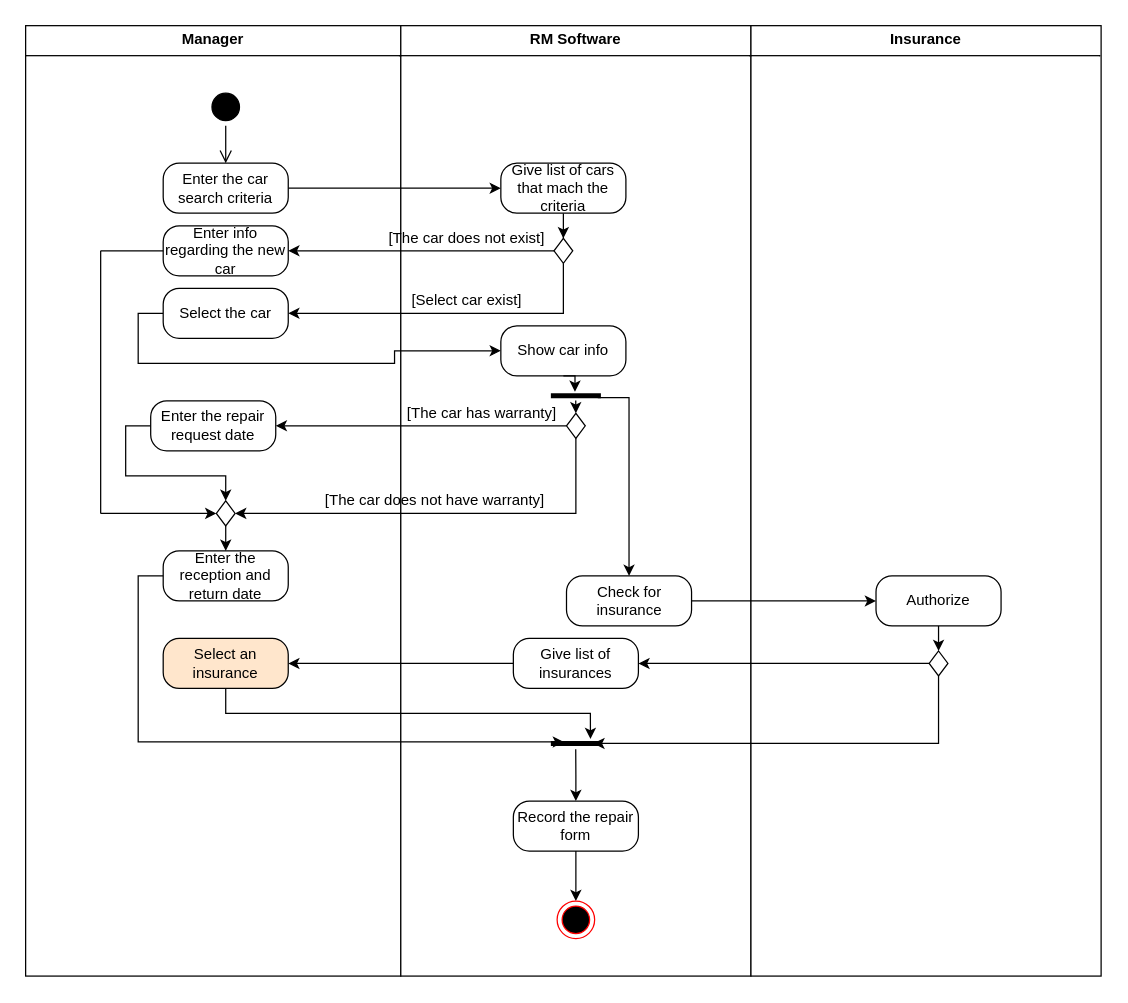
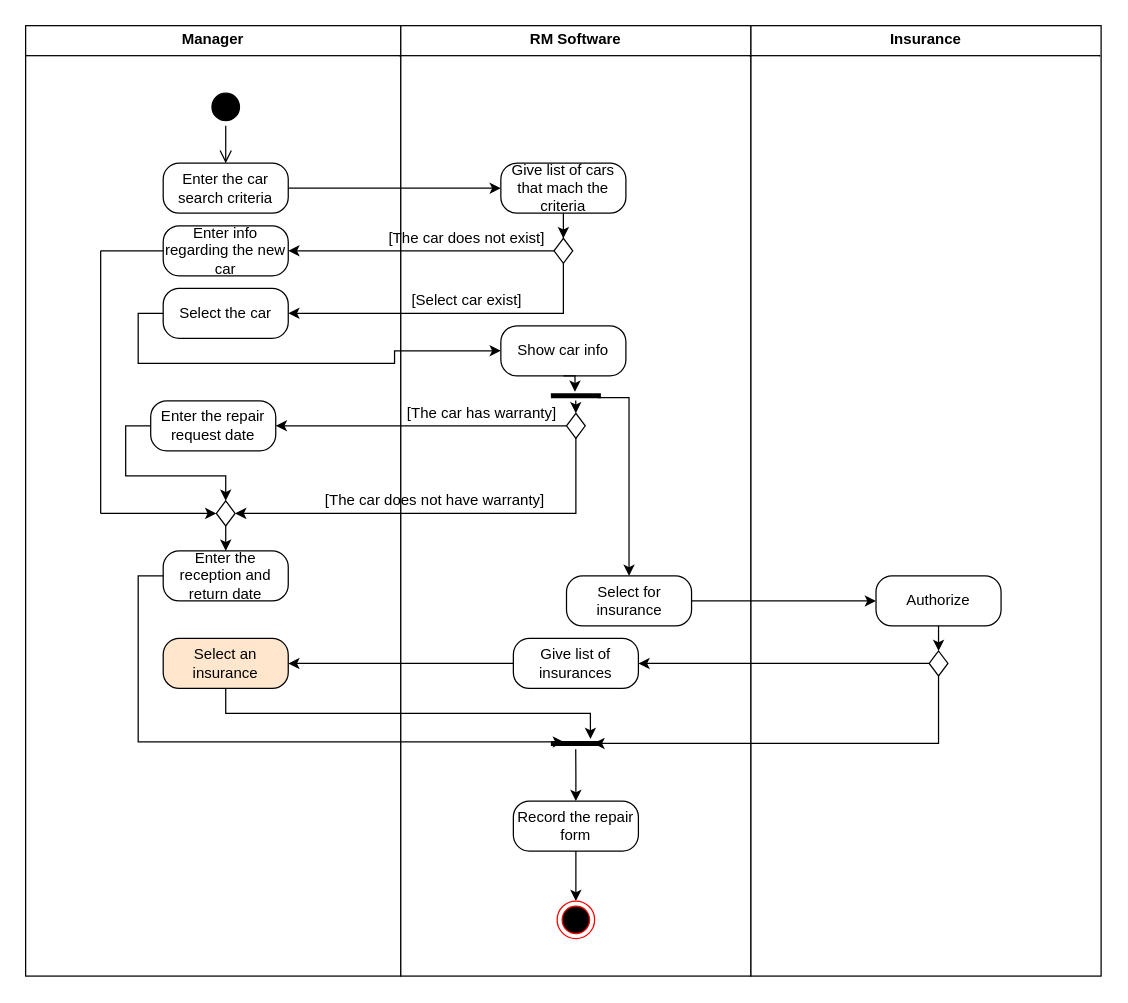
node "Check for insurance": label "Check for insurance" -> "Select for insurance"
